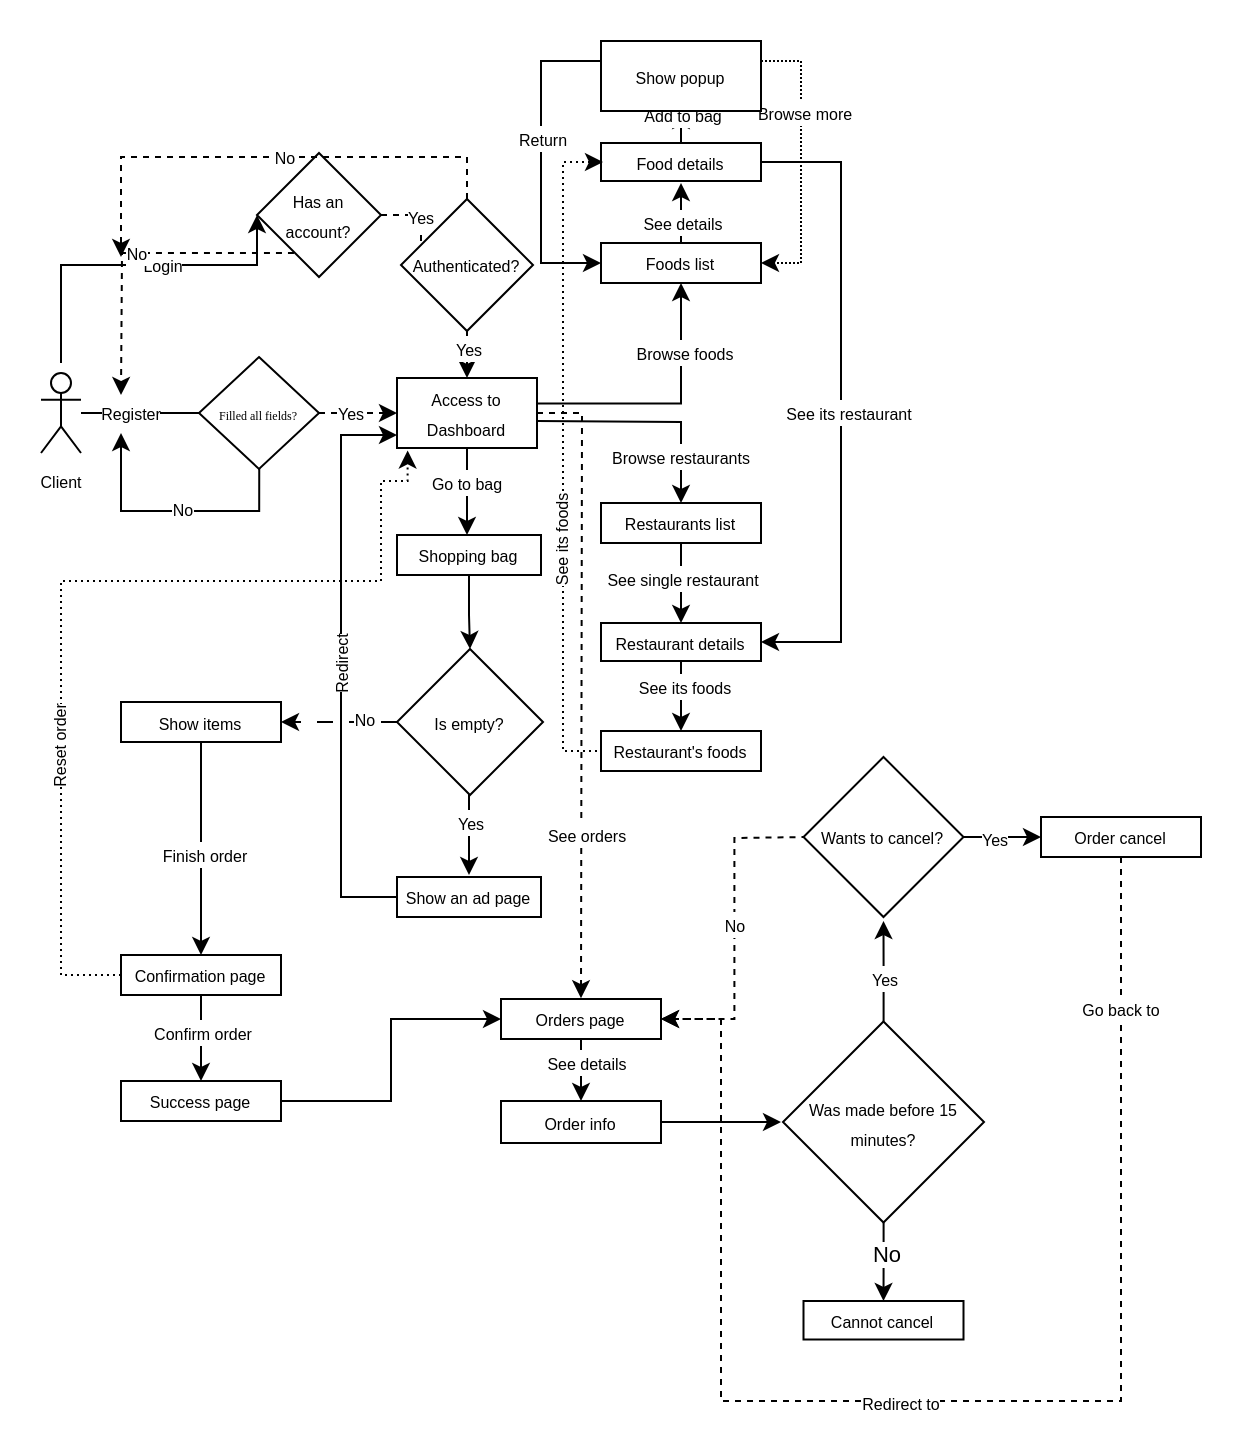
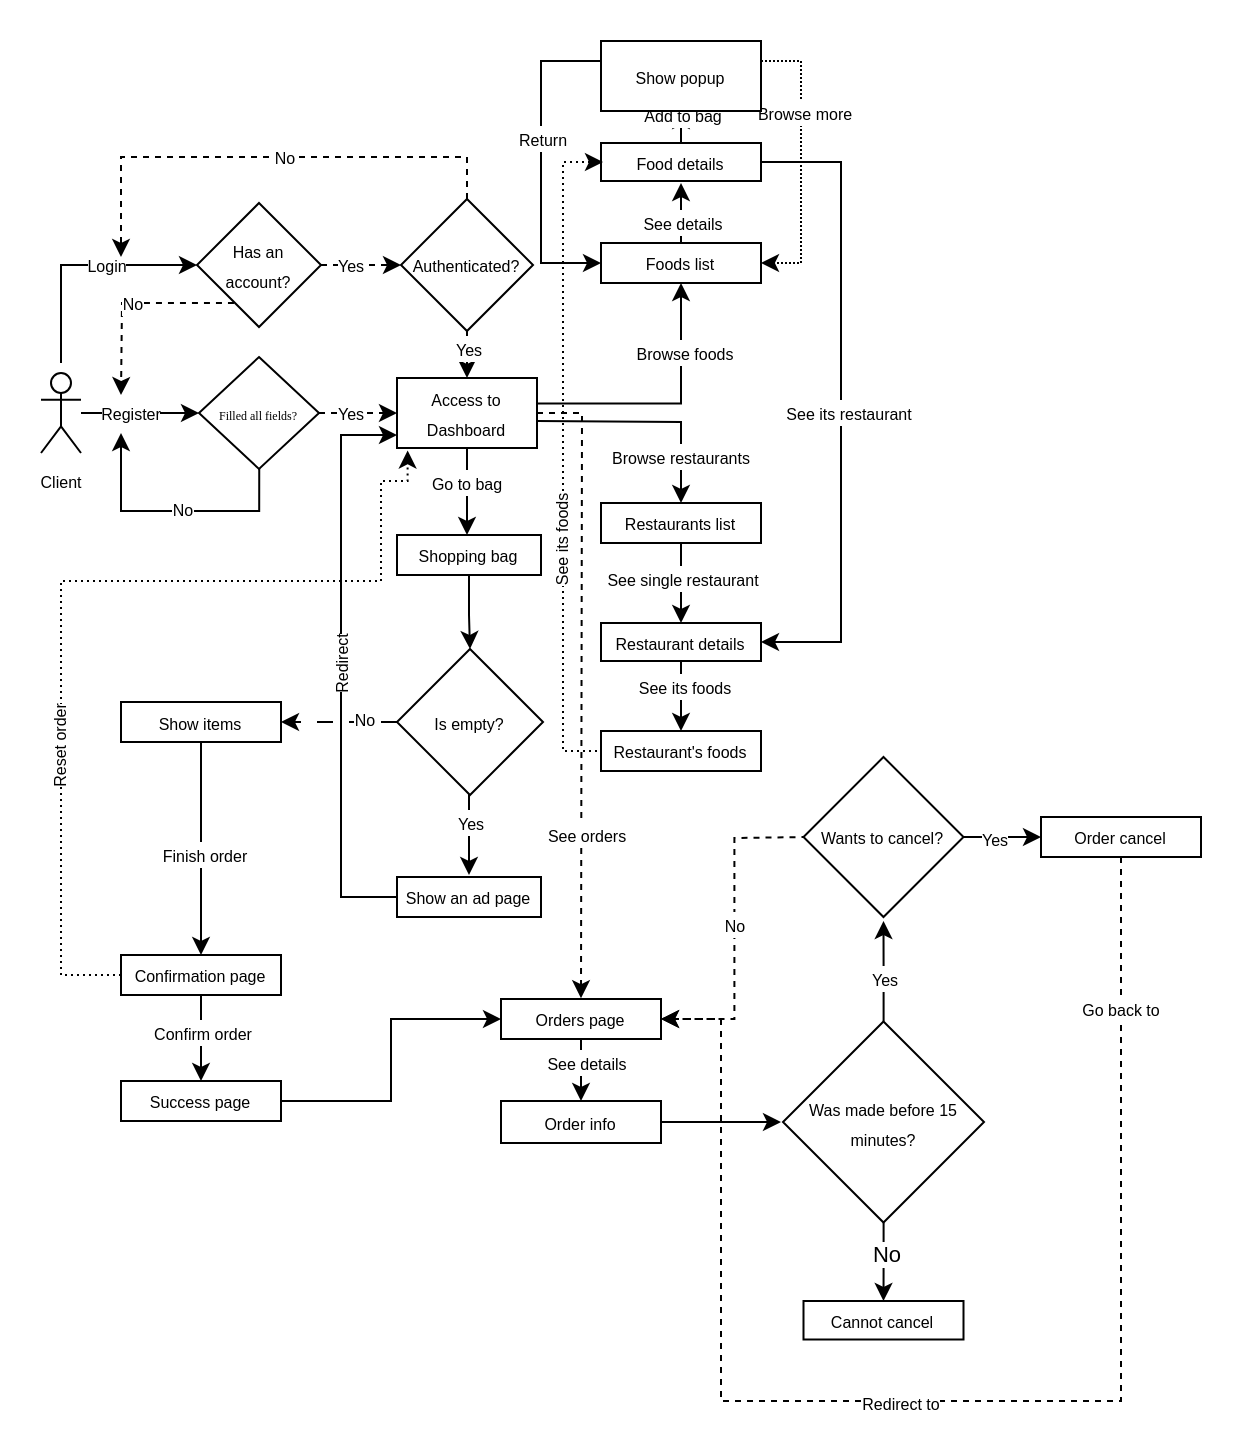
node "Has an account?": moved (319, 215) -> (259, 265)
edge "Client" -- "Filled all fields?": arrowhead none -> classic
